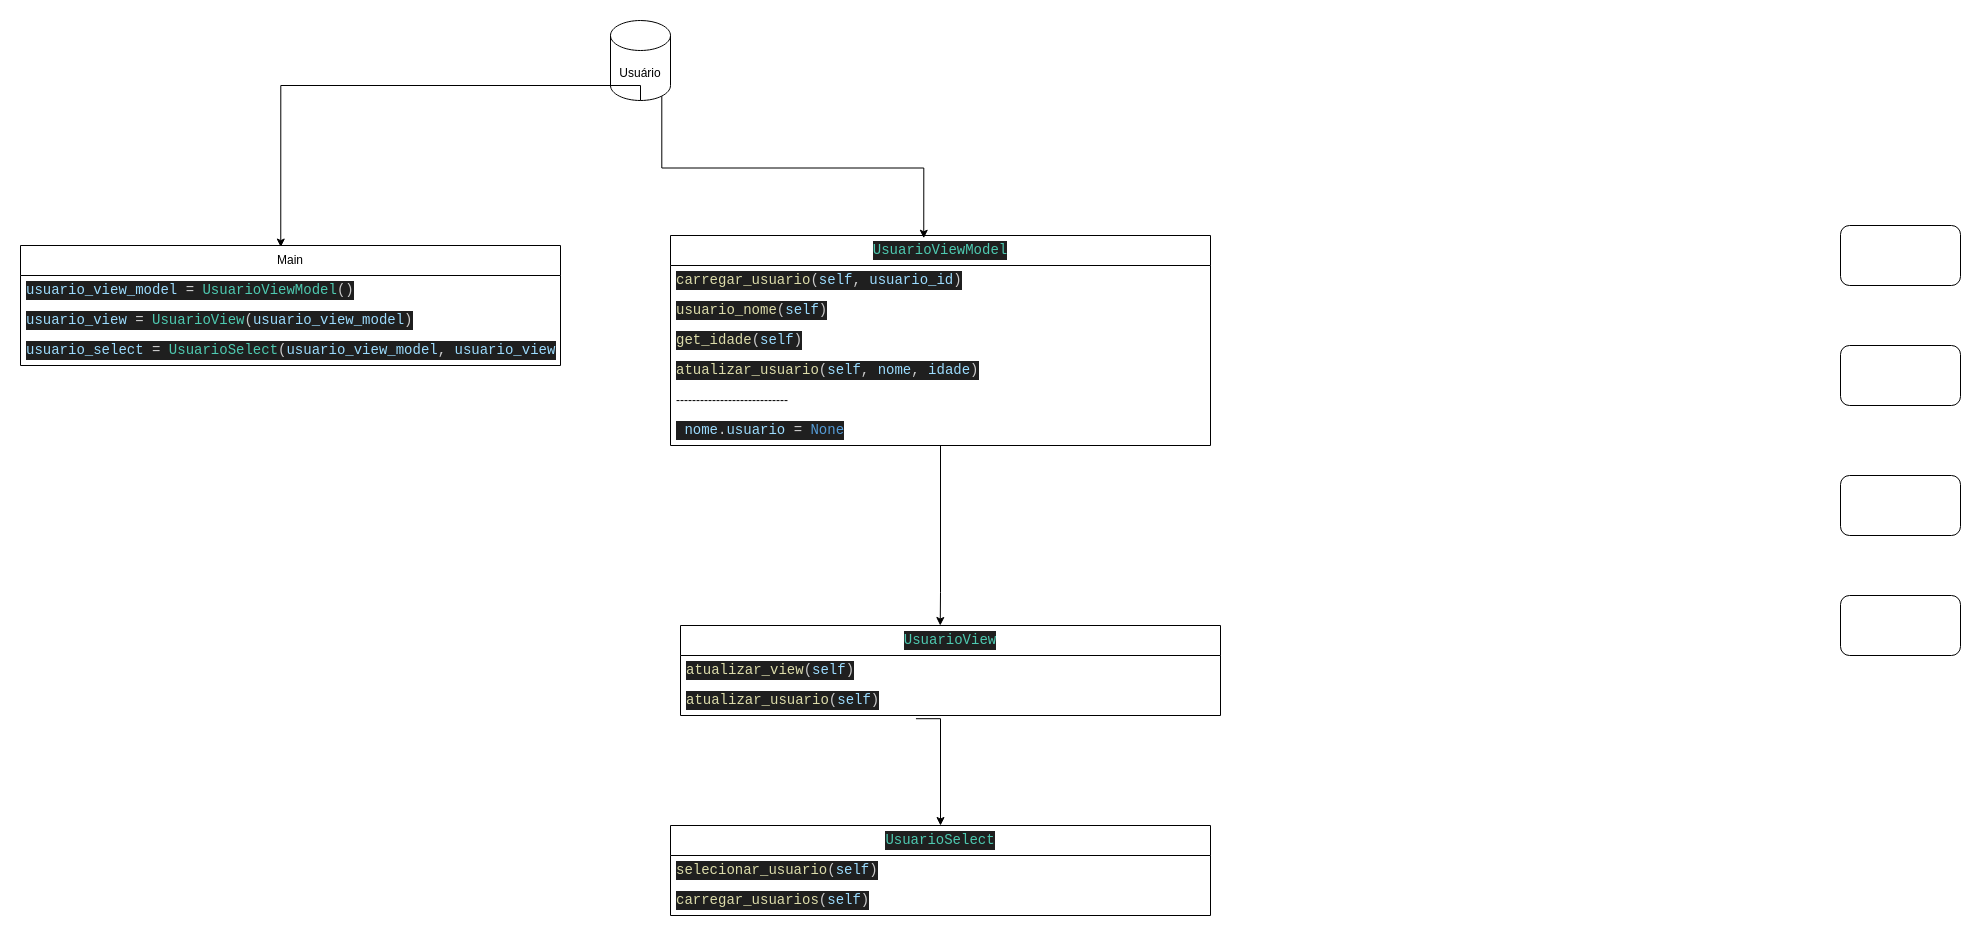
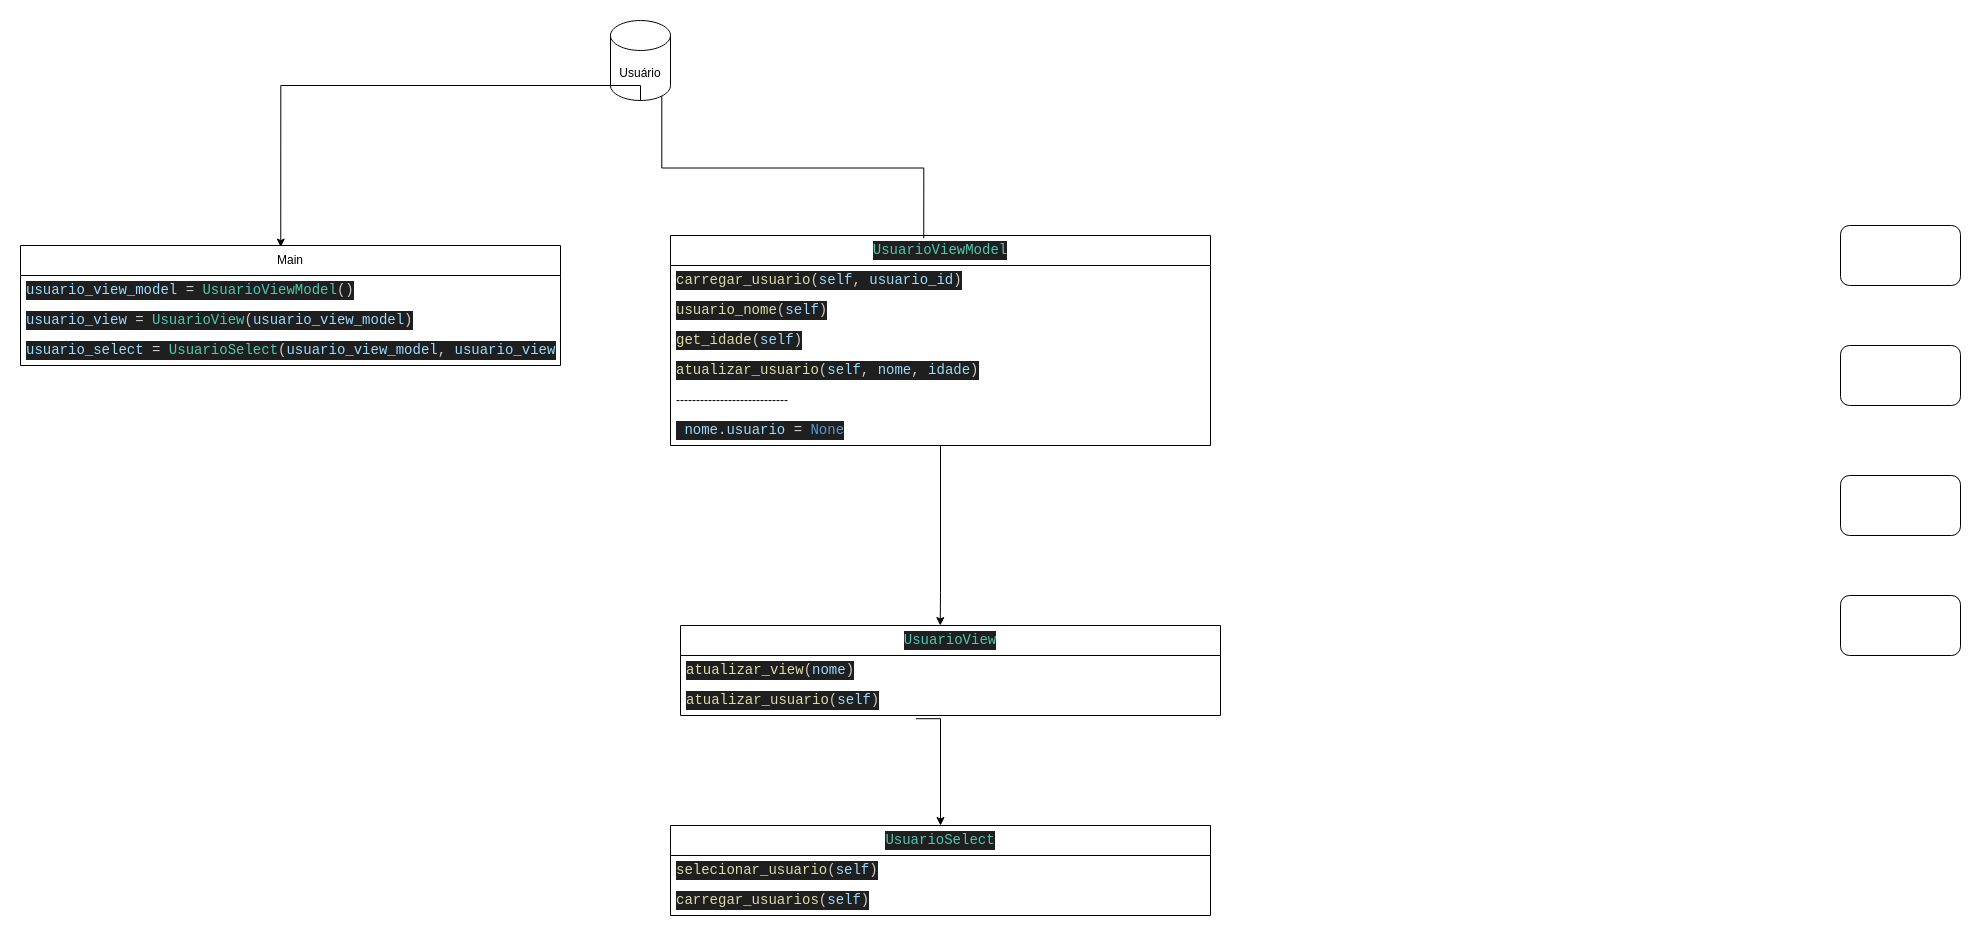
edge "Usuário" -> "UsuarioViewModel": arrowhead classic -> none
node "atualizar_view(self)": label "atualizar_view(self)" -> "atualizar_view(nome)"
